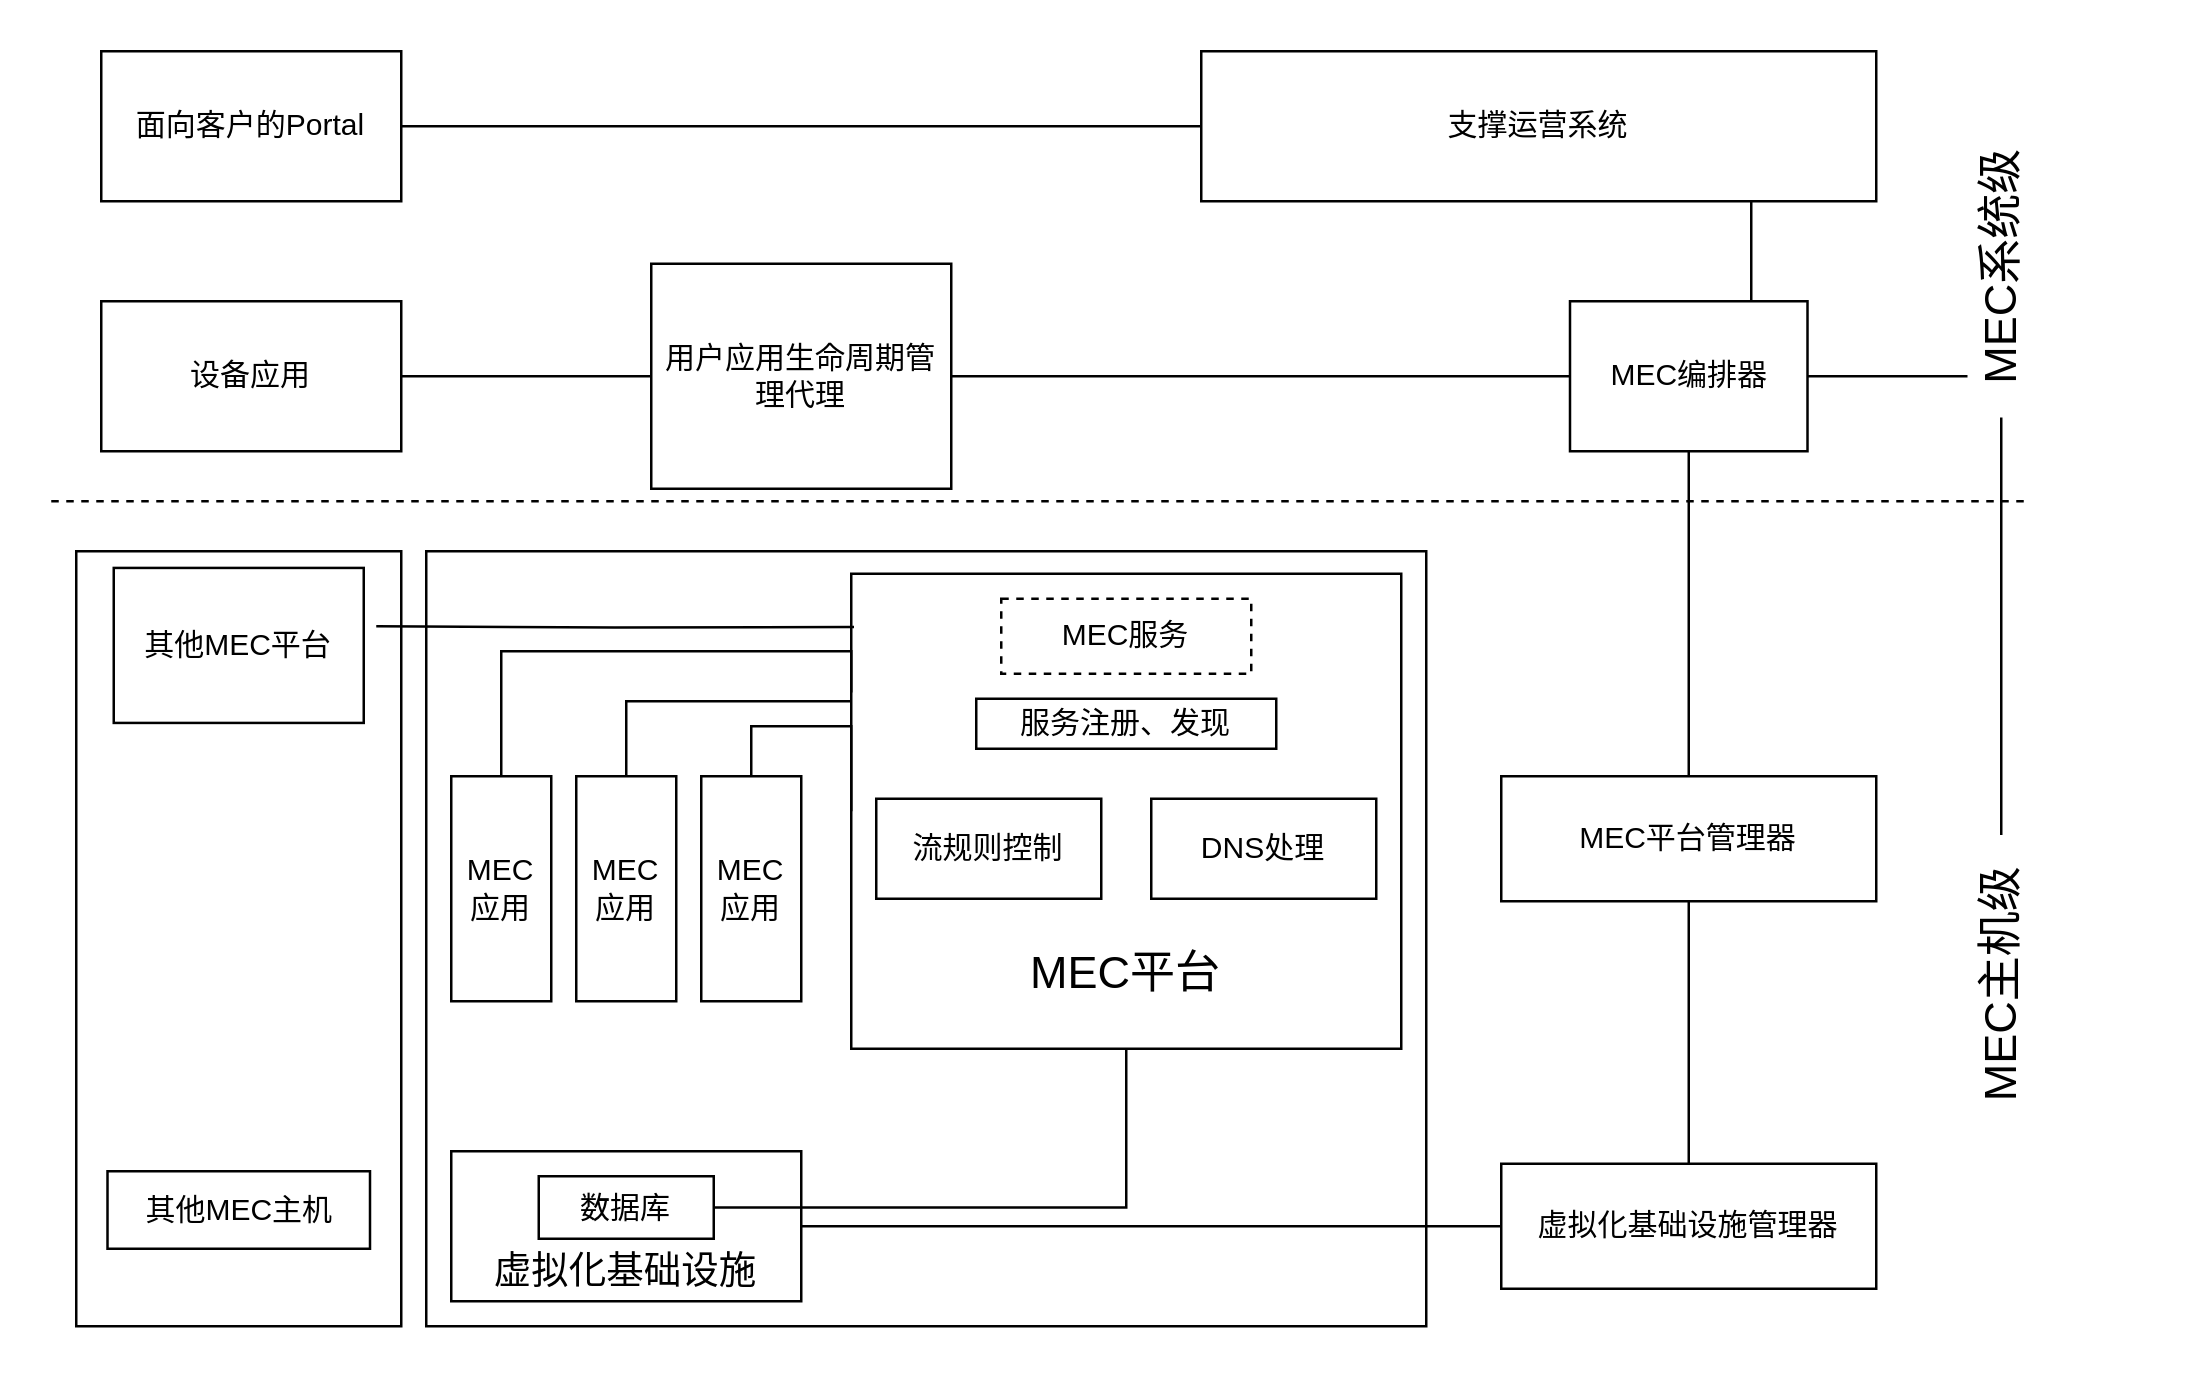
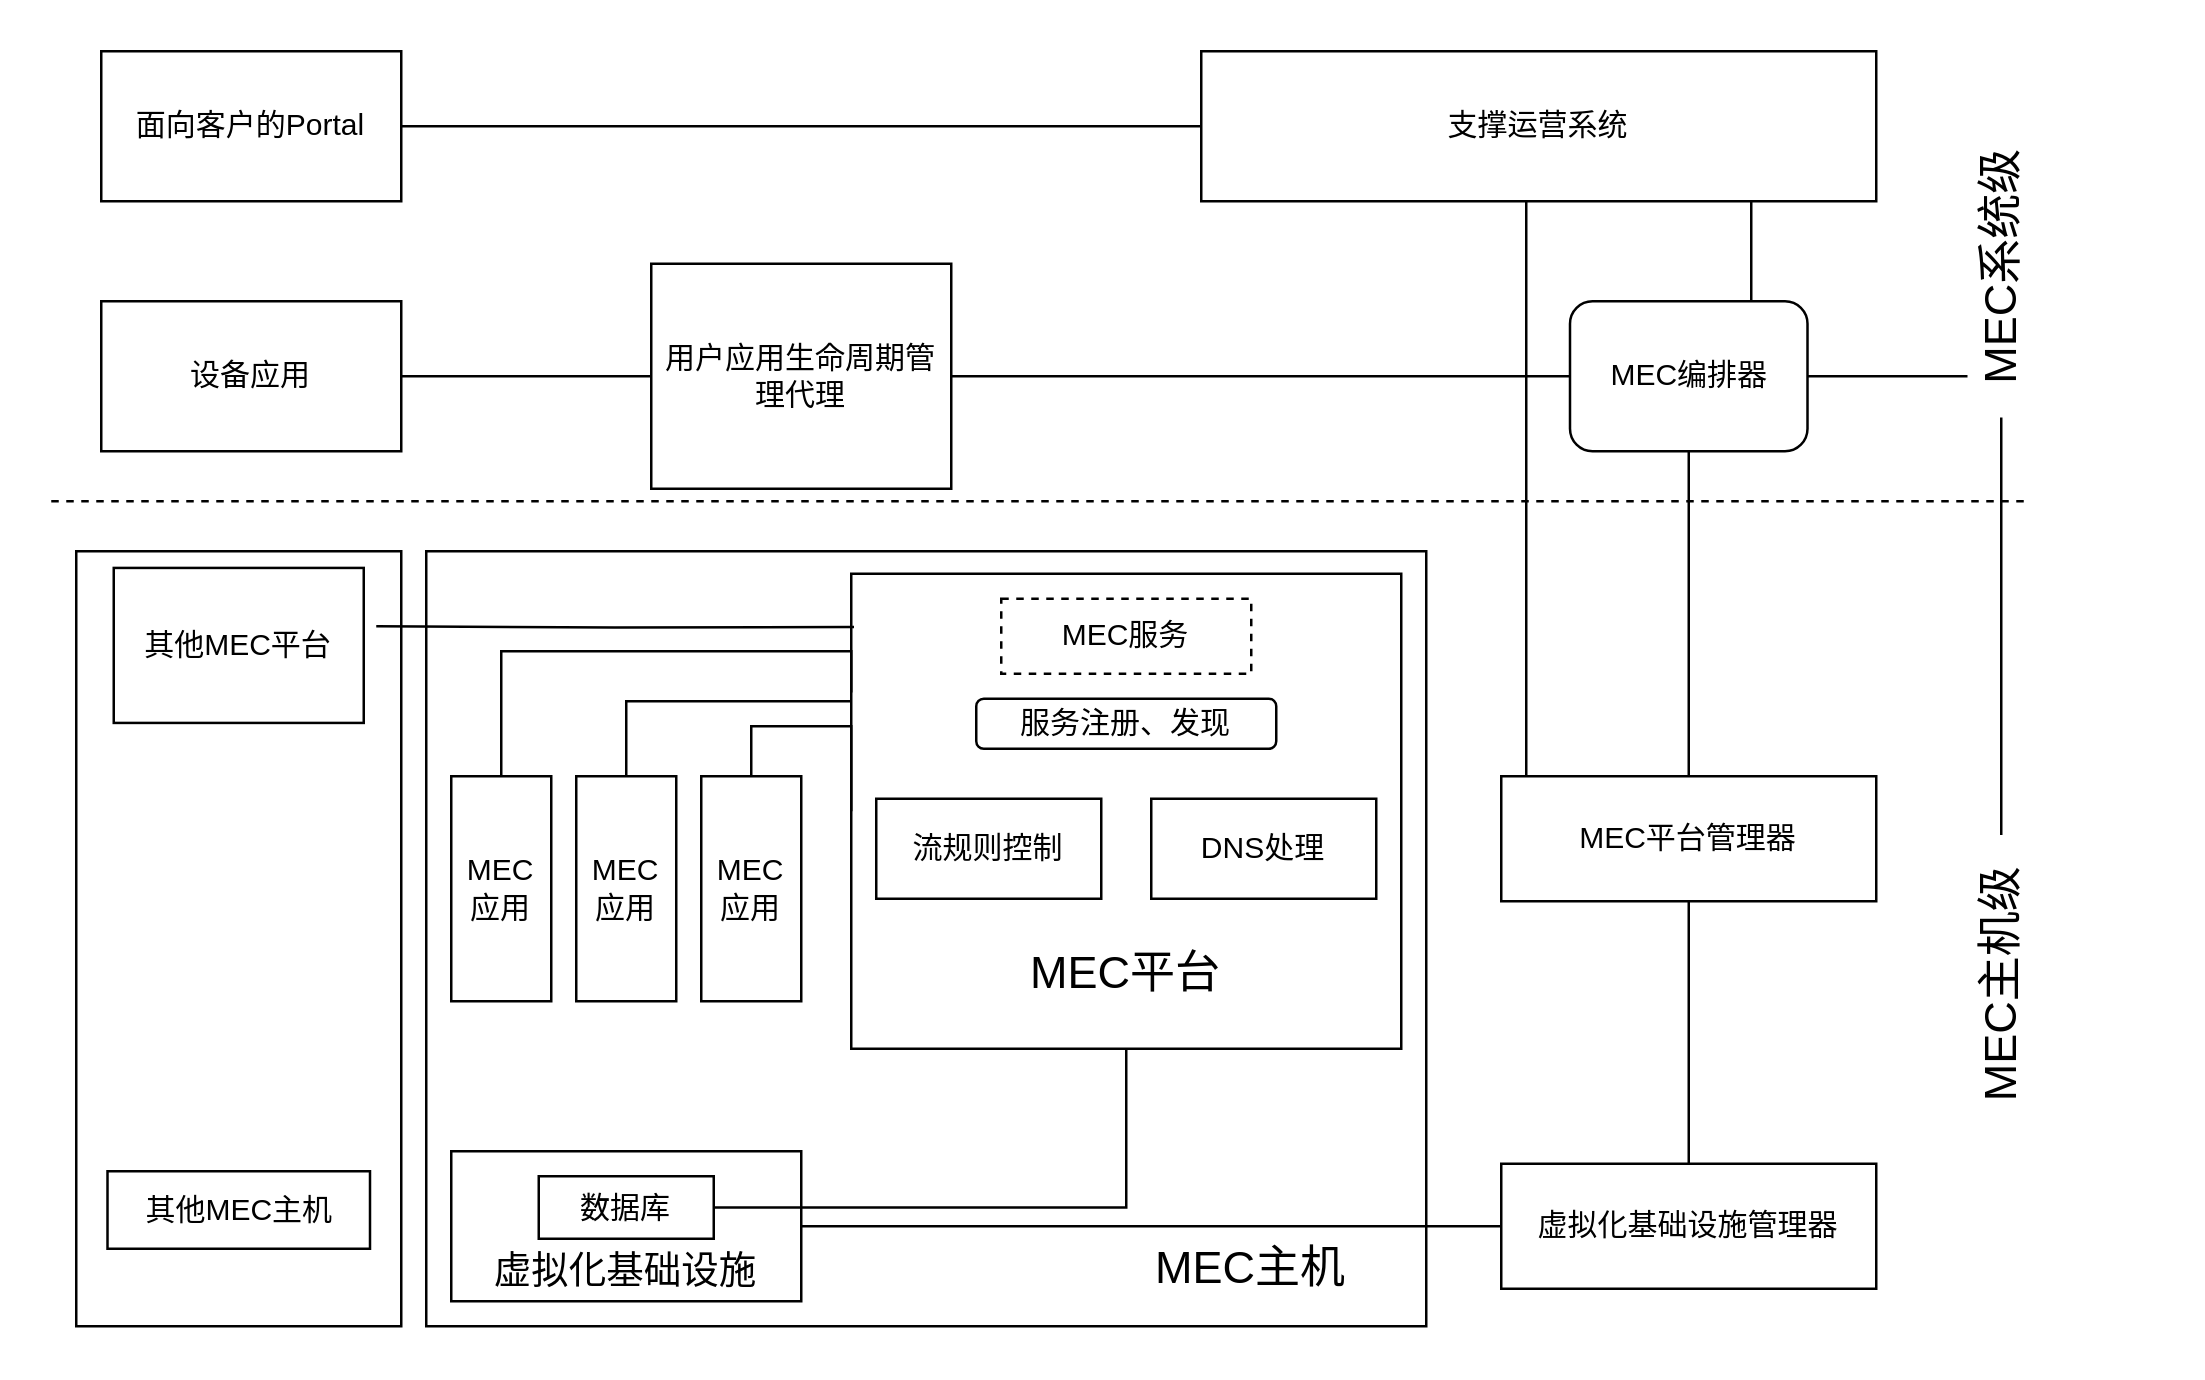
node "MEC编排器": shape rectangle -> rounded rectangle
edge "支撑运营系统" -- "MEC平台管理器": added
node "服务注册、发现": shape rectangle -> rounded rectangle
node "MEC主机": added
